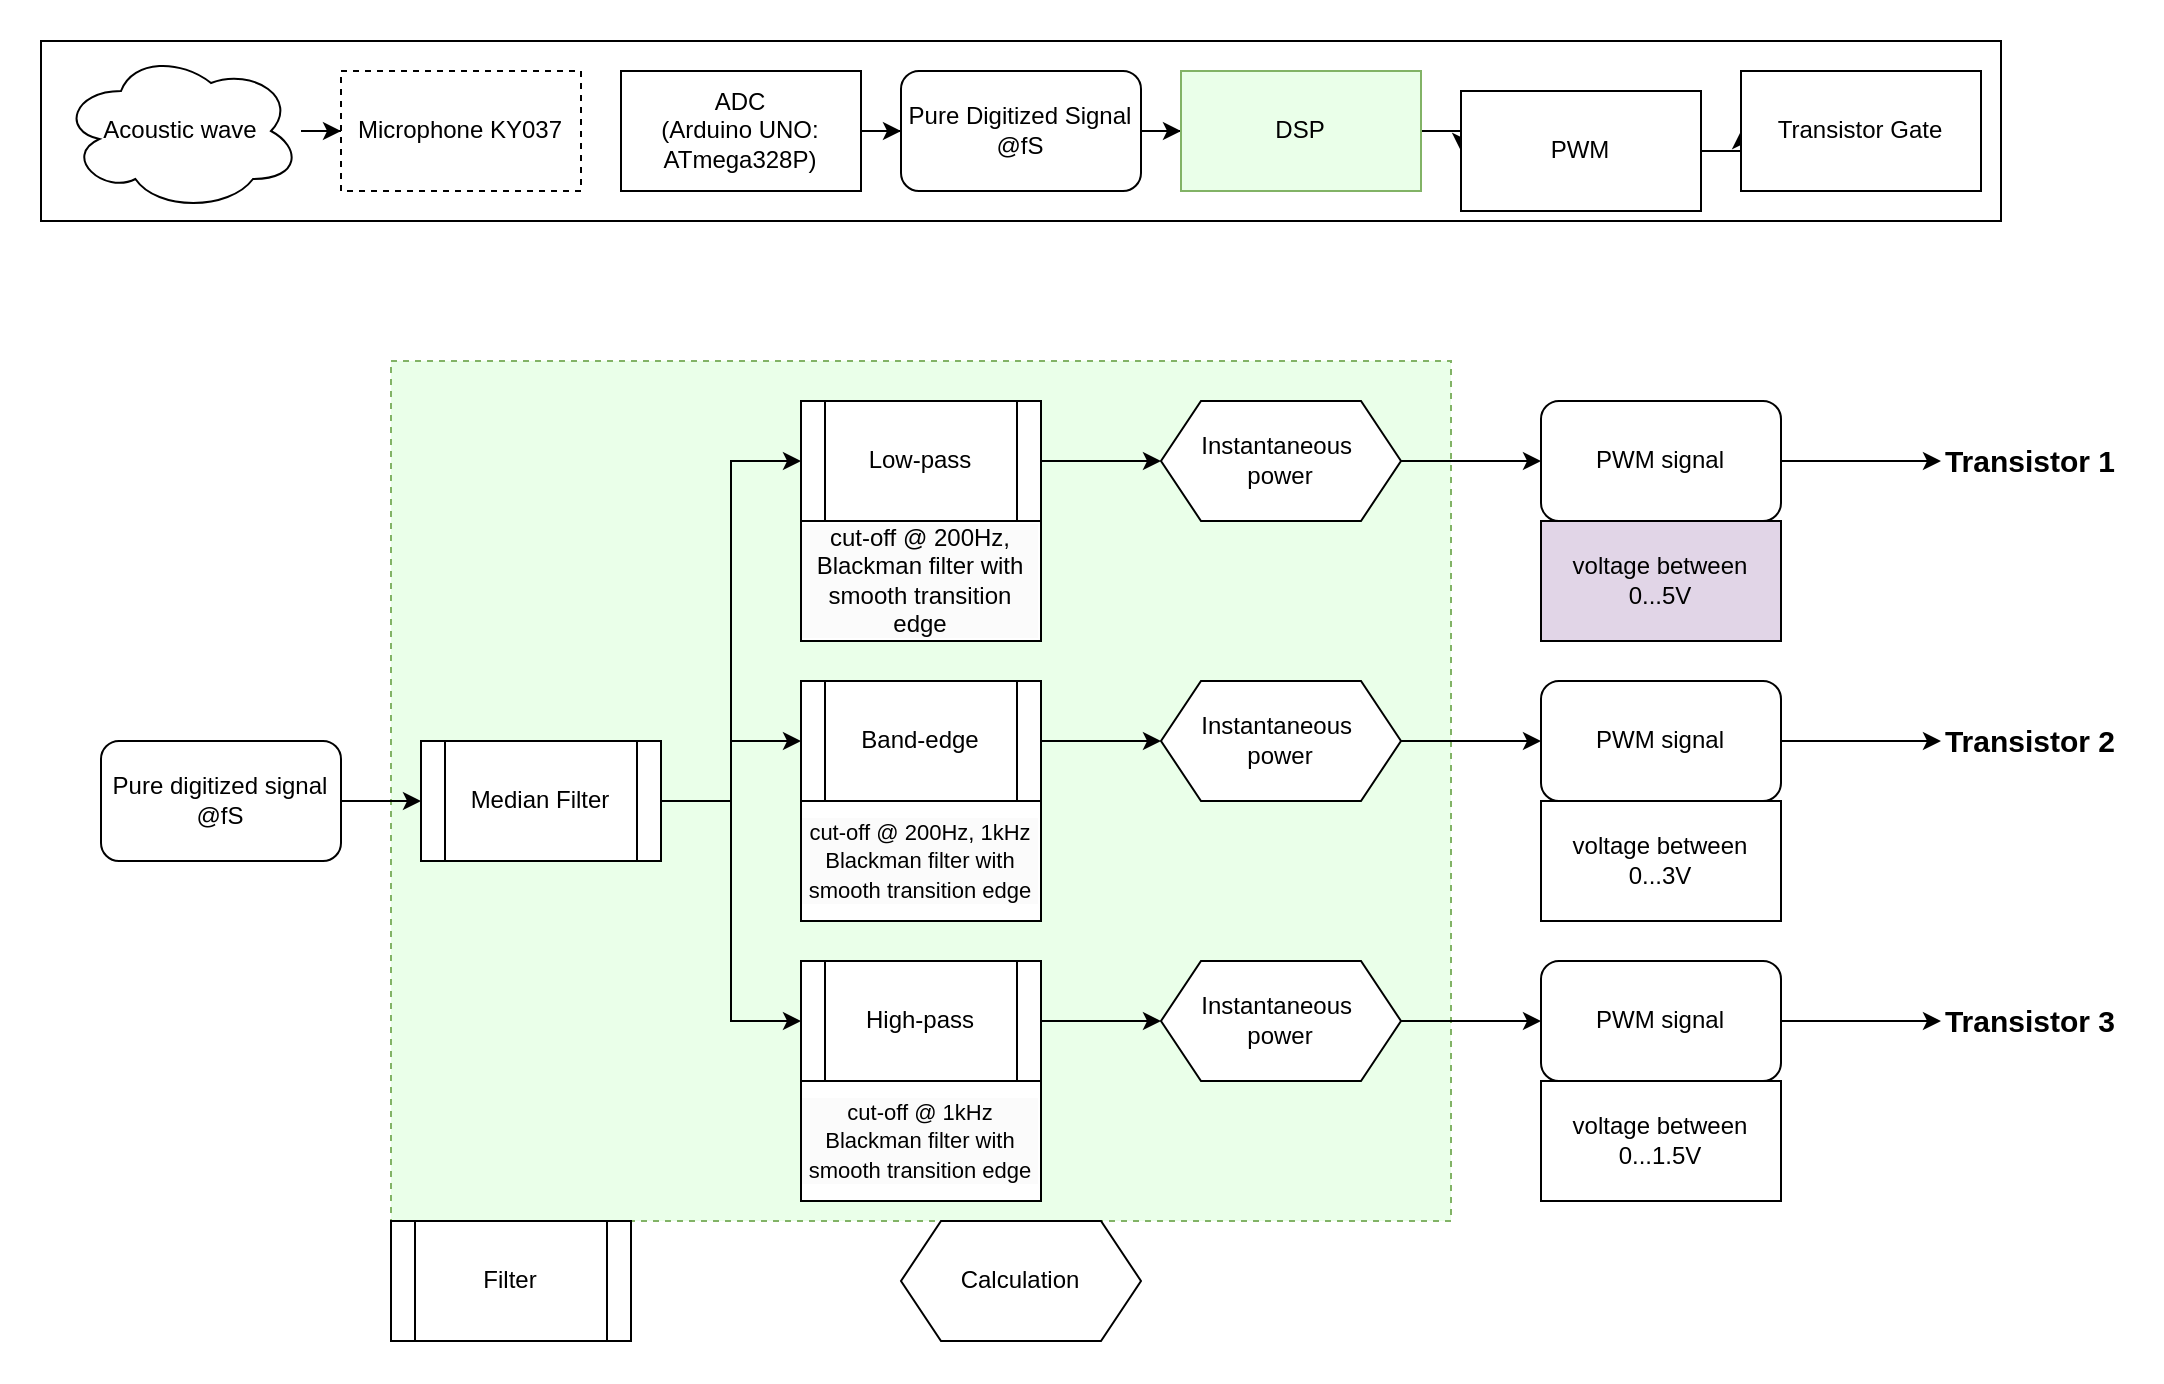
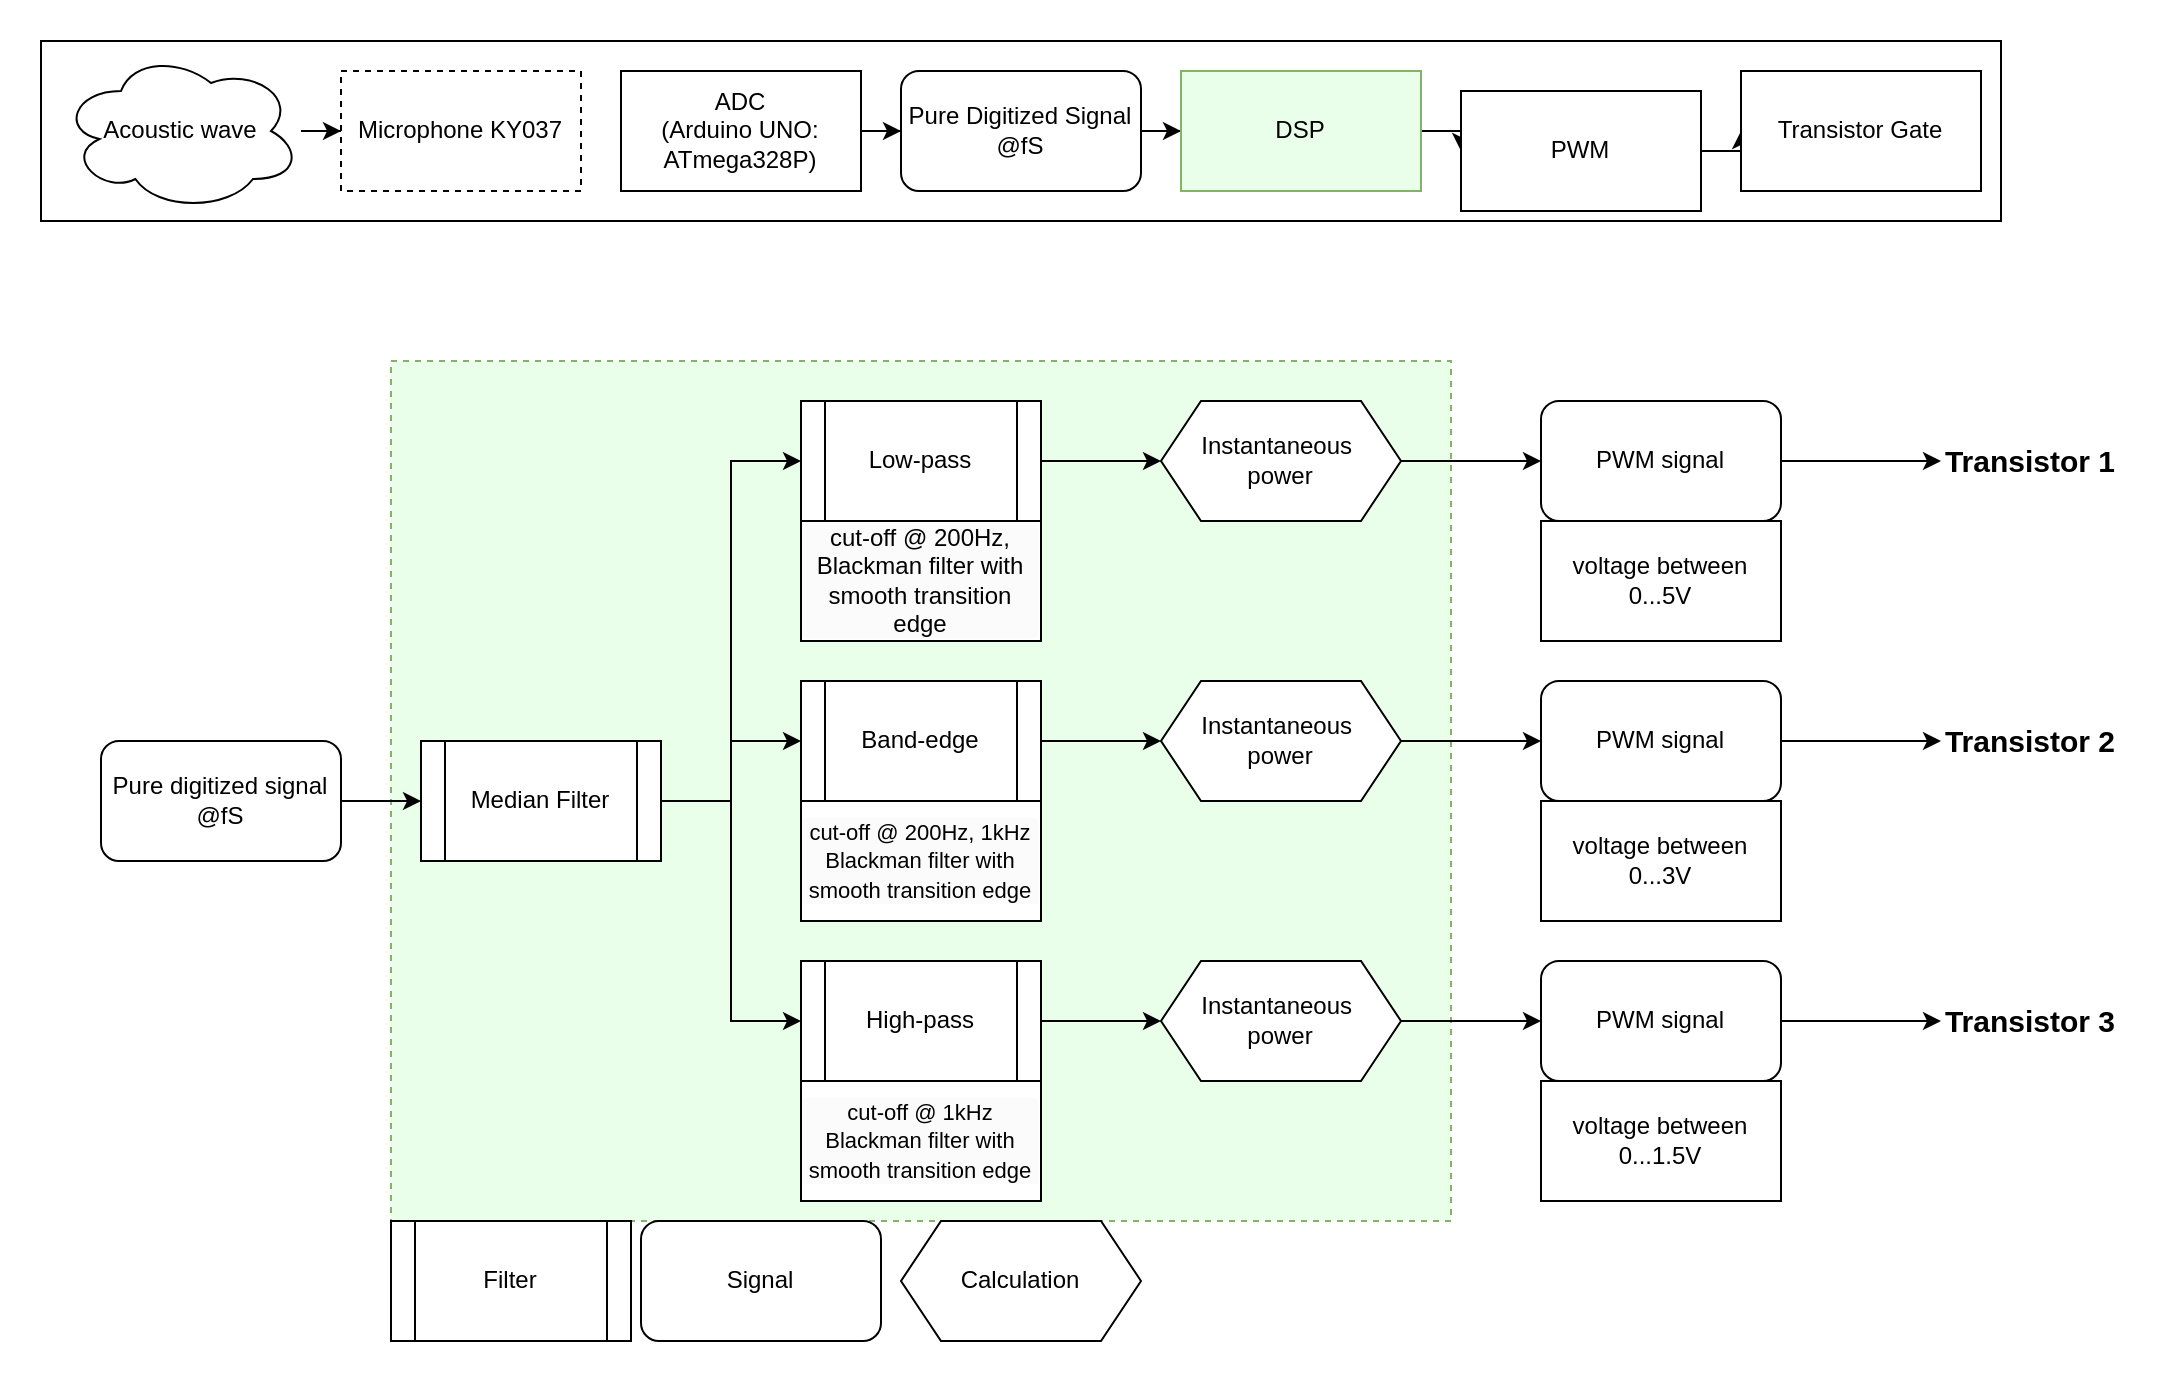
node "voltage between 0...5V": fillcolor #e1d5e7 -> #ffffff
node "Signal": added
